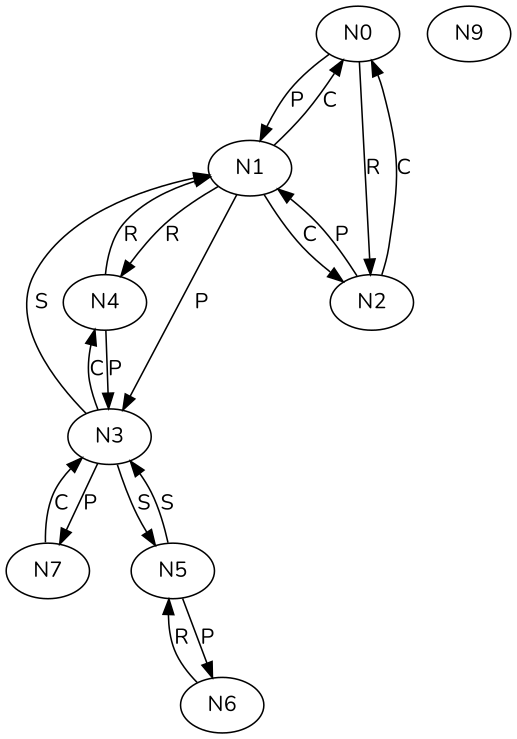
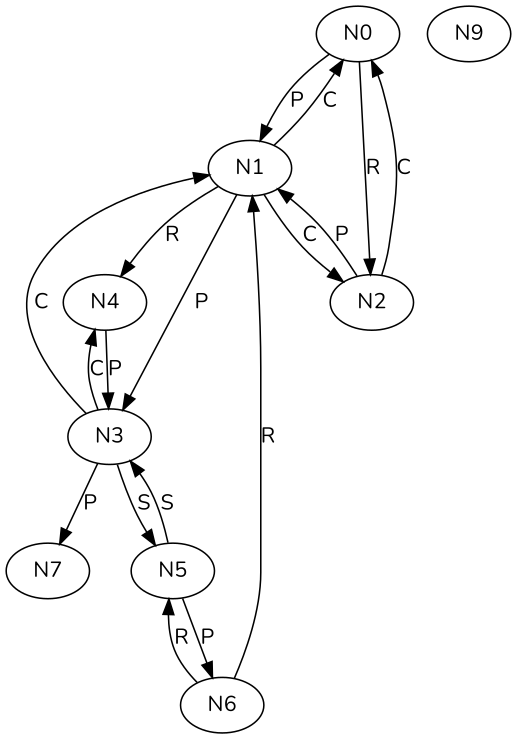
edge "N4" -> "N1": now "N6" -> "N1"
edge "N3" -> "N1": label "S" -> "C"
edge "N7" -> "N3": removed, label "C"
